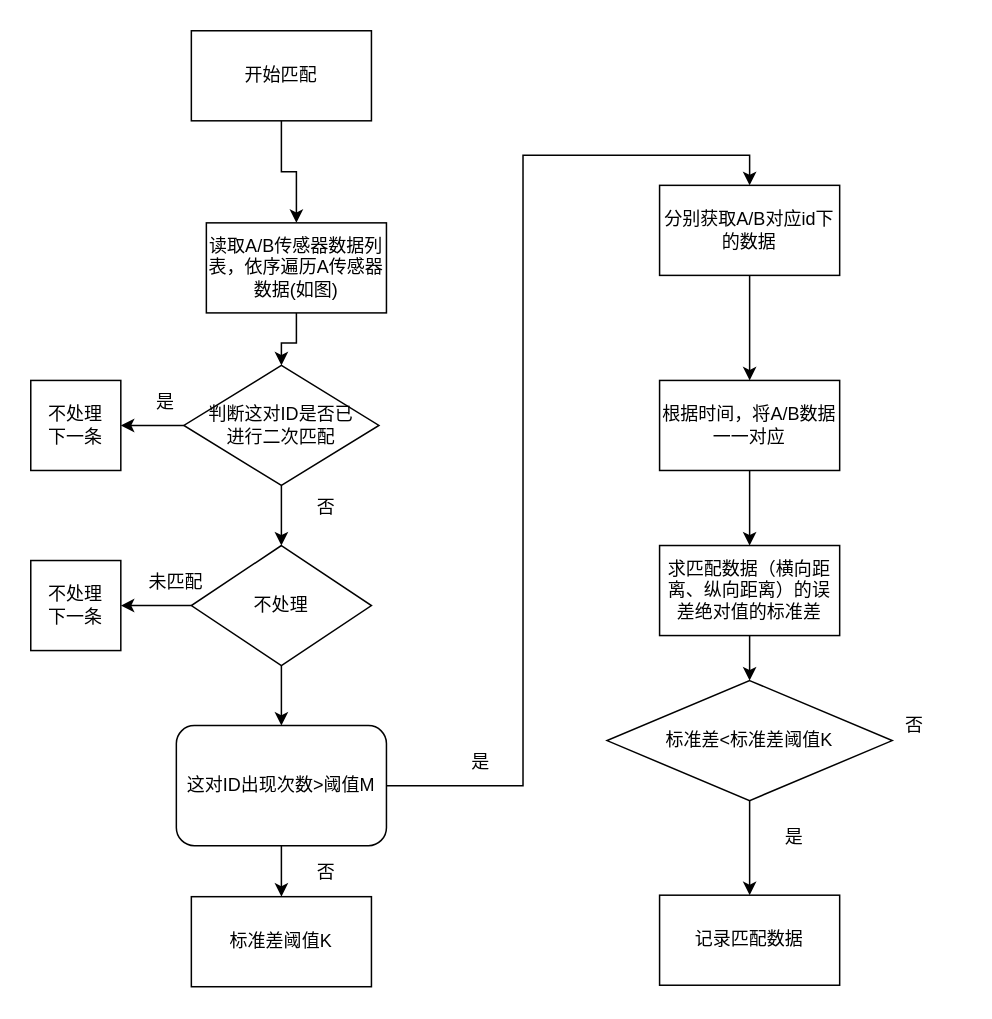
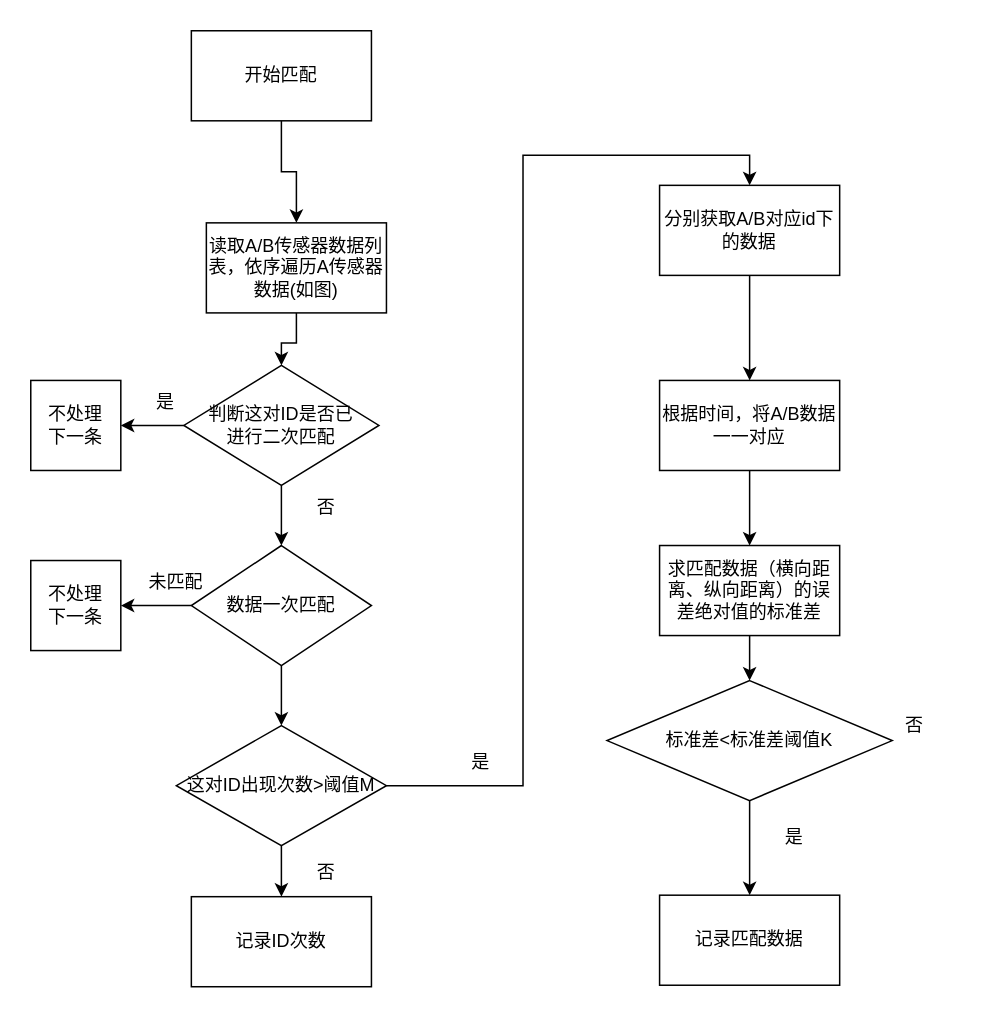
node "不处理": label "不处理" -> "数据一次匹配"
node "这对ID出现次数>阈值M": shape rounded rectangle -> diamond
node "标准差阈值K": label "标准差阈值K" -> "记录ID次数"
